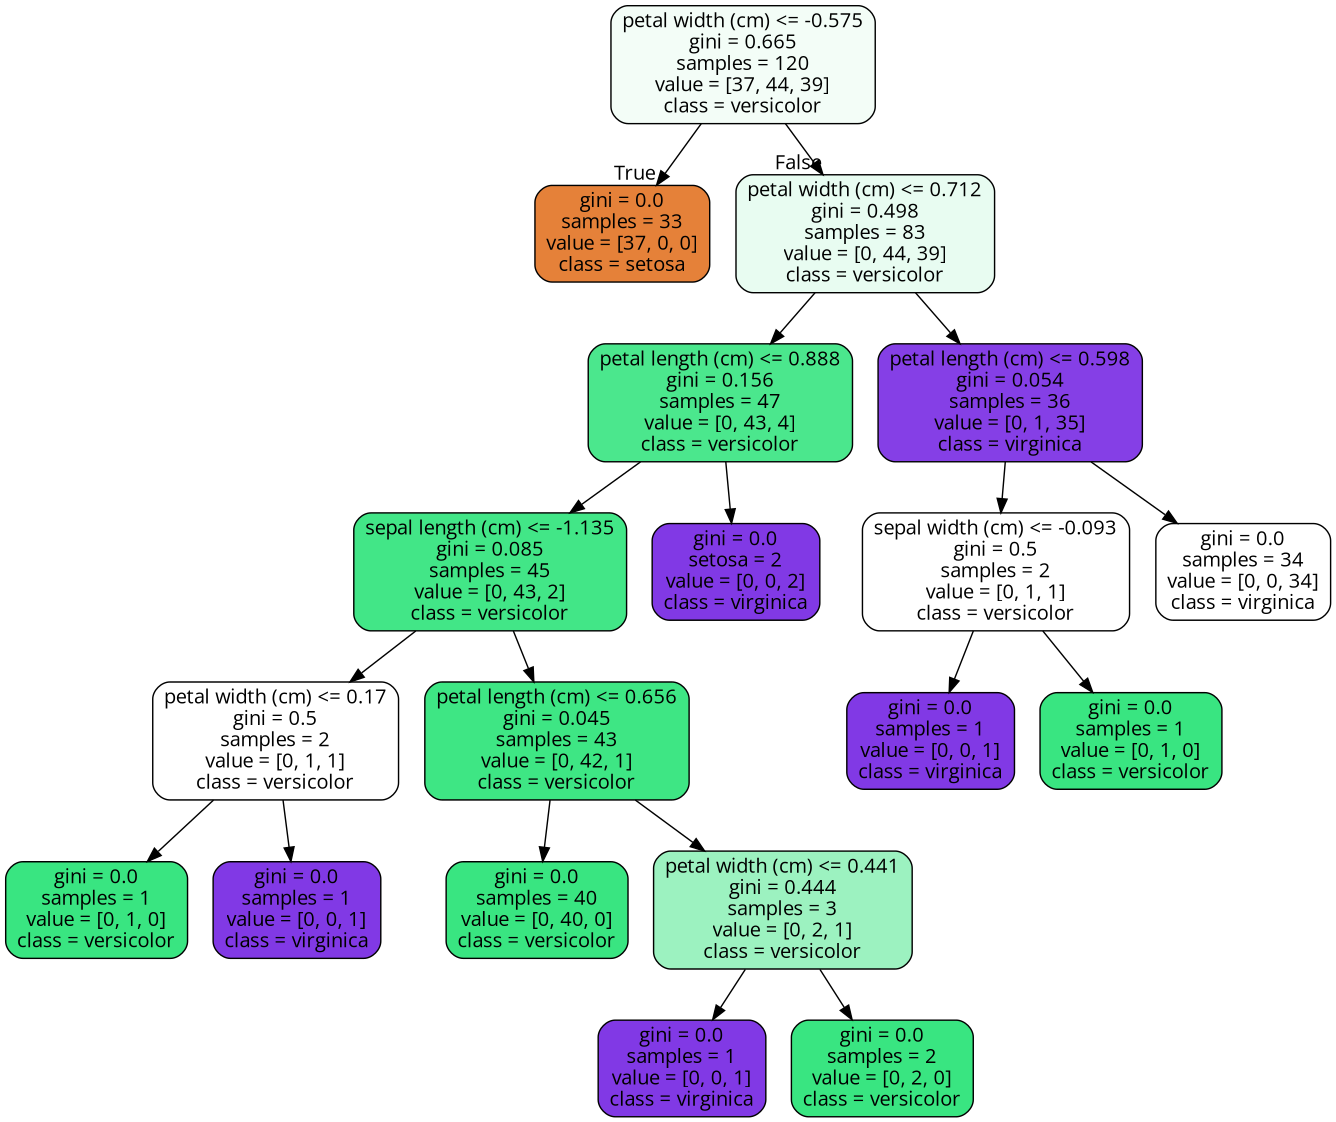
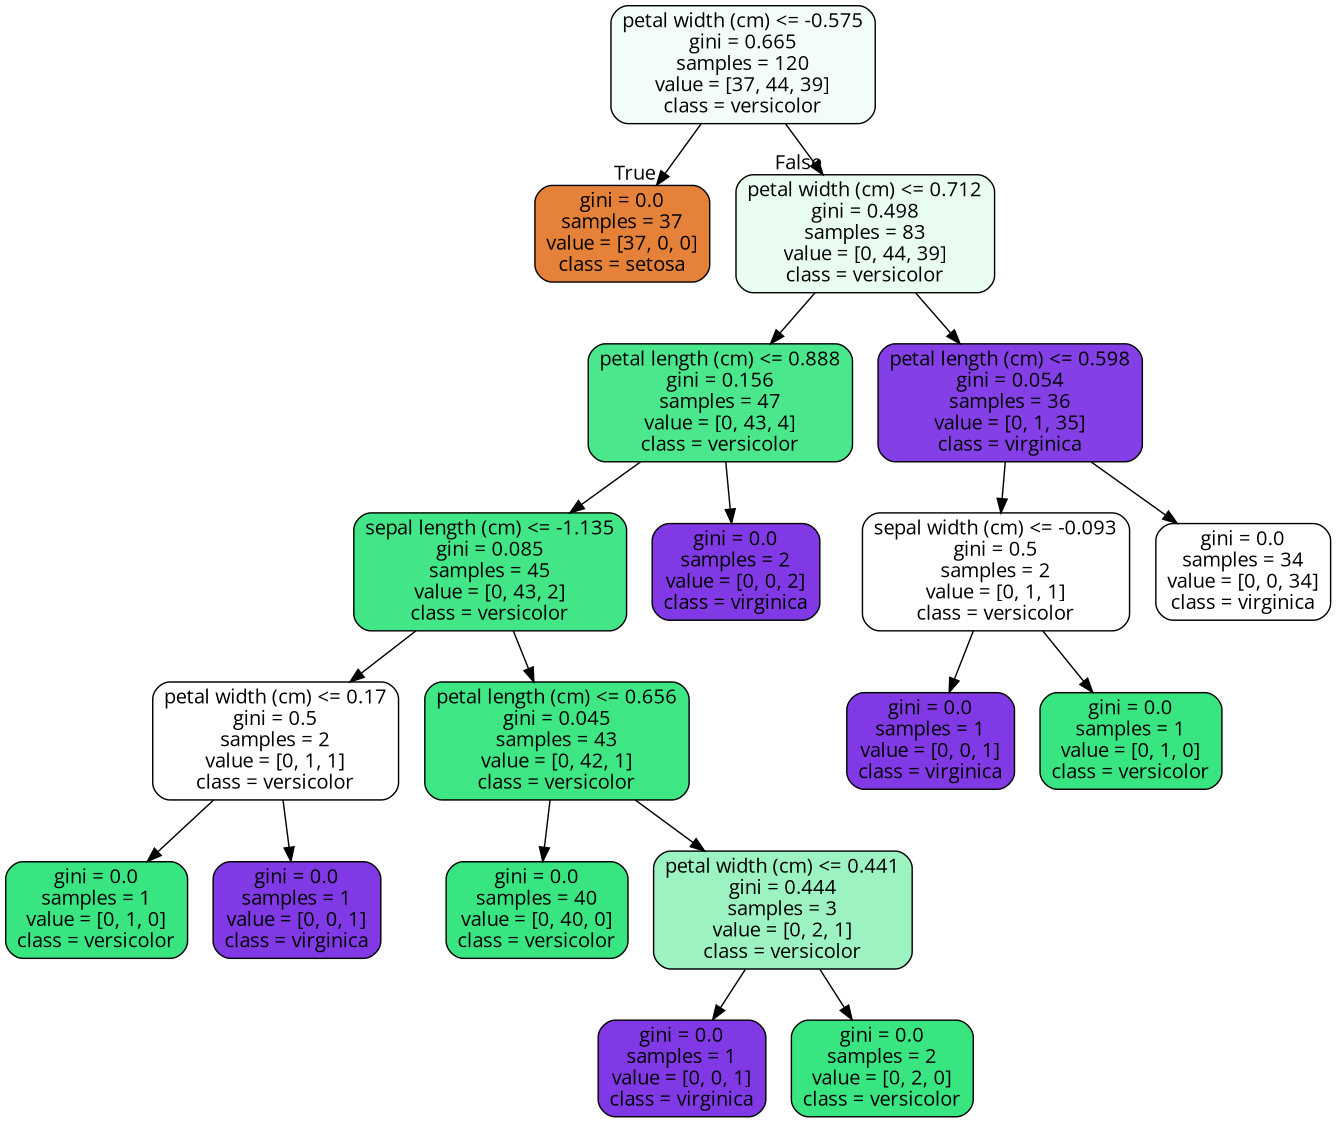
node "gini = 0.0 samples = 33 value = [37, 0, 0] class = setosa": label "gini = 0.0 samples = 33 value = [37, 0, 0] class = setosa" -> "gini = 0.0 samples = 37 value = [37, 0, 0] class = setosa"
node "gini = 0.0 setosa = 2 value = [0, 0, 2] class = virginica": label "gini = 0.0 setosa = 2 value = [0, 0, 2] class = virginica" -> "gini = 0.0 samples = 2 value = [0, 0, 2] class = virginica"
